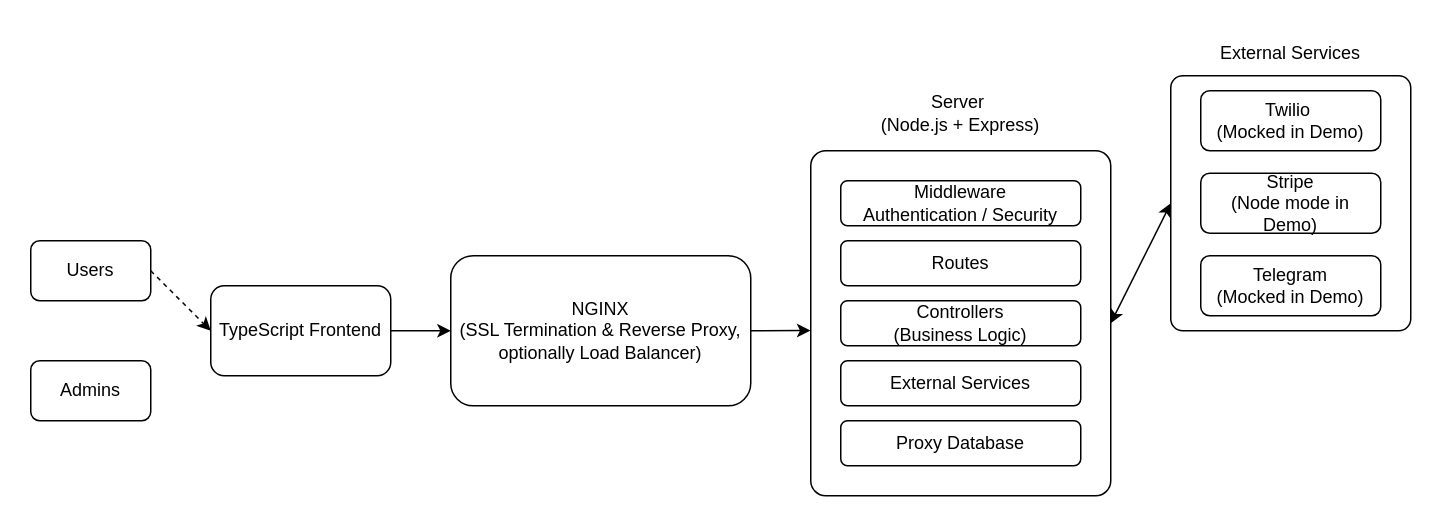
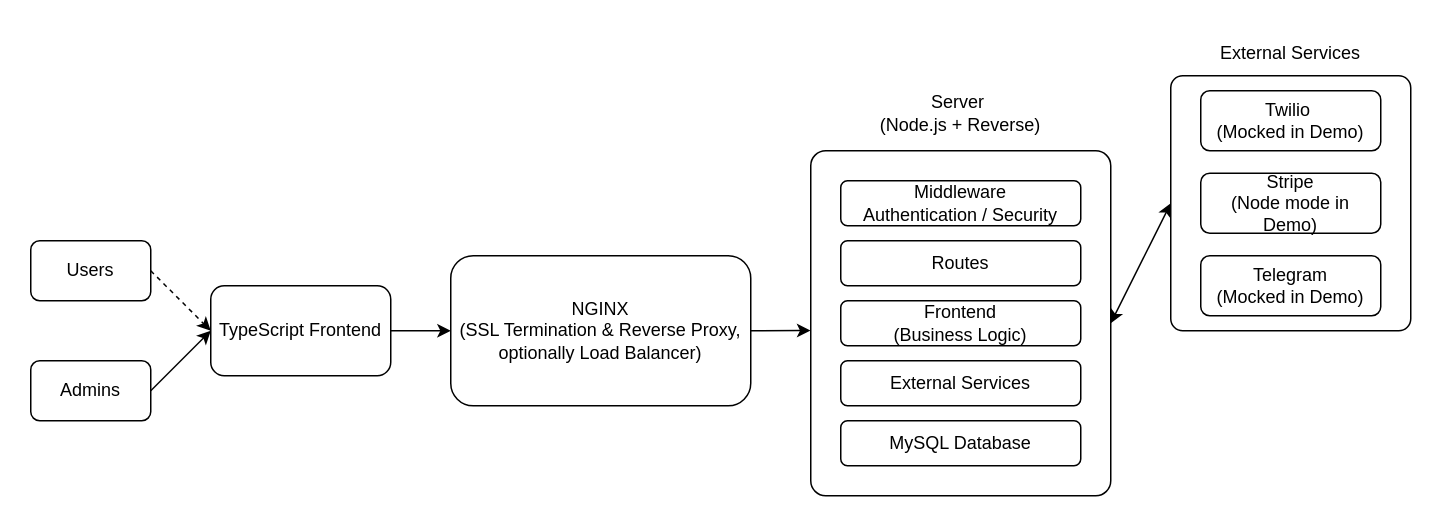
node "Server (Node.js + Express)": label "Server (Node.js + Express)" -> "Server (Node.js + Reverse)"
node "Controllers (Business Logic)": label "Controllers (Business Logic)" -> "Frontend (Business Logic)"
edge "Admins" -> "TypeScript Frontend": added
node "Proxy Database": label "Proxy Database" -> "MySQL Database"
